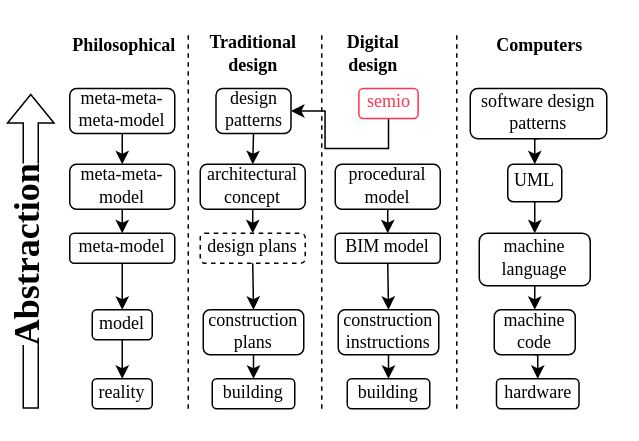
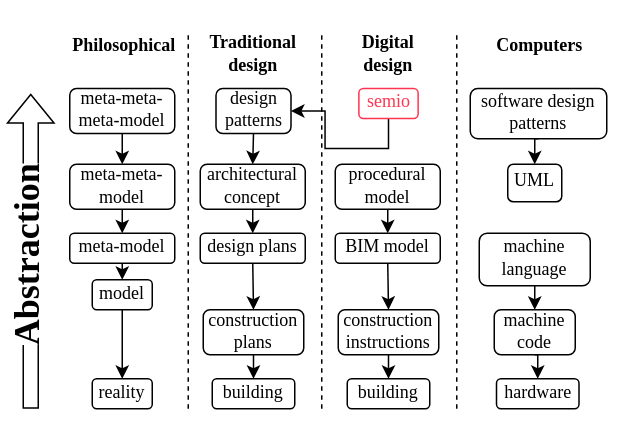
node "Digitaldesign": moved (373, 53) -> (388, 53)
edge "UML" -> "machine language": removed
node "design plans": style dashed -> solid
node "model": moved (122, 325) -> (122, 295)
